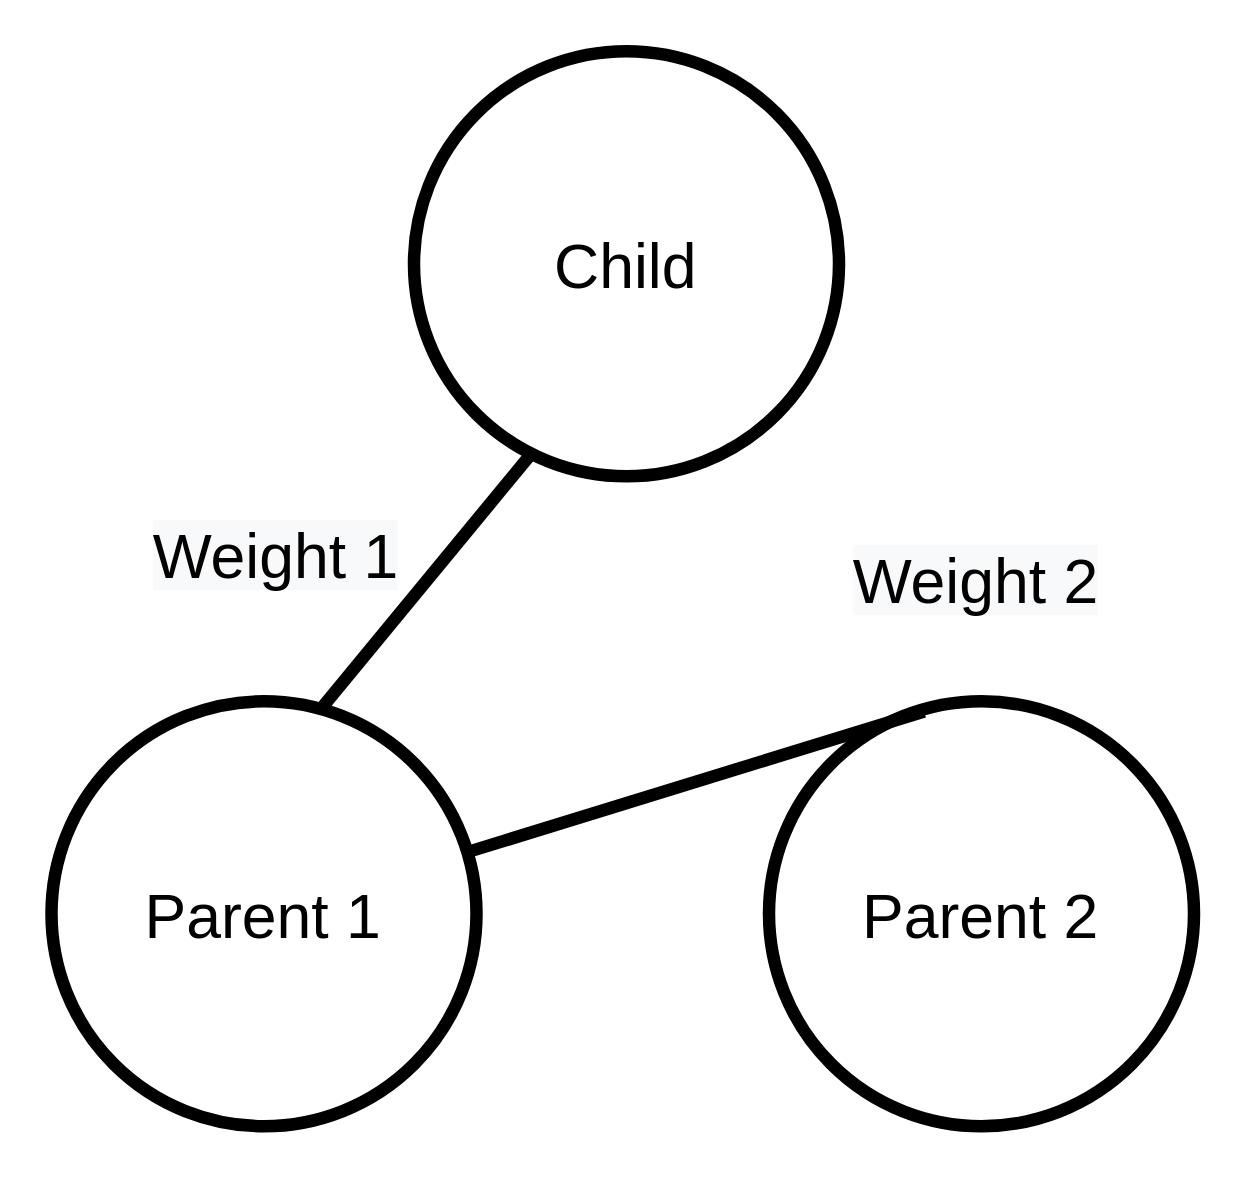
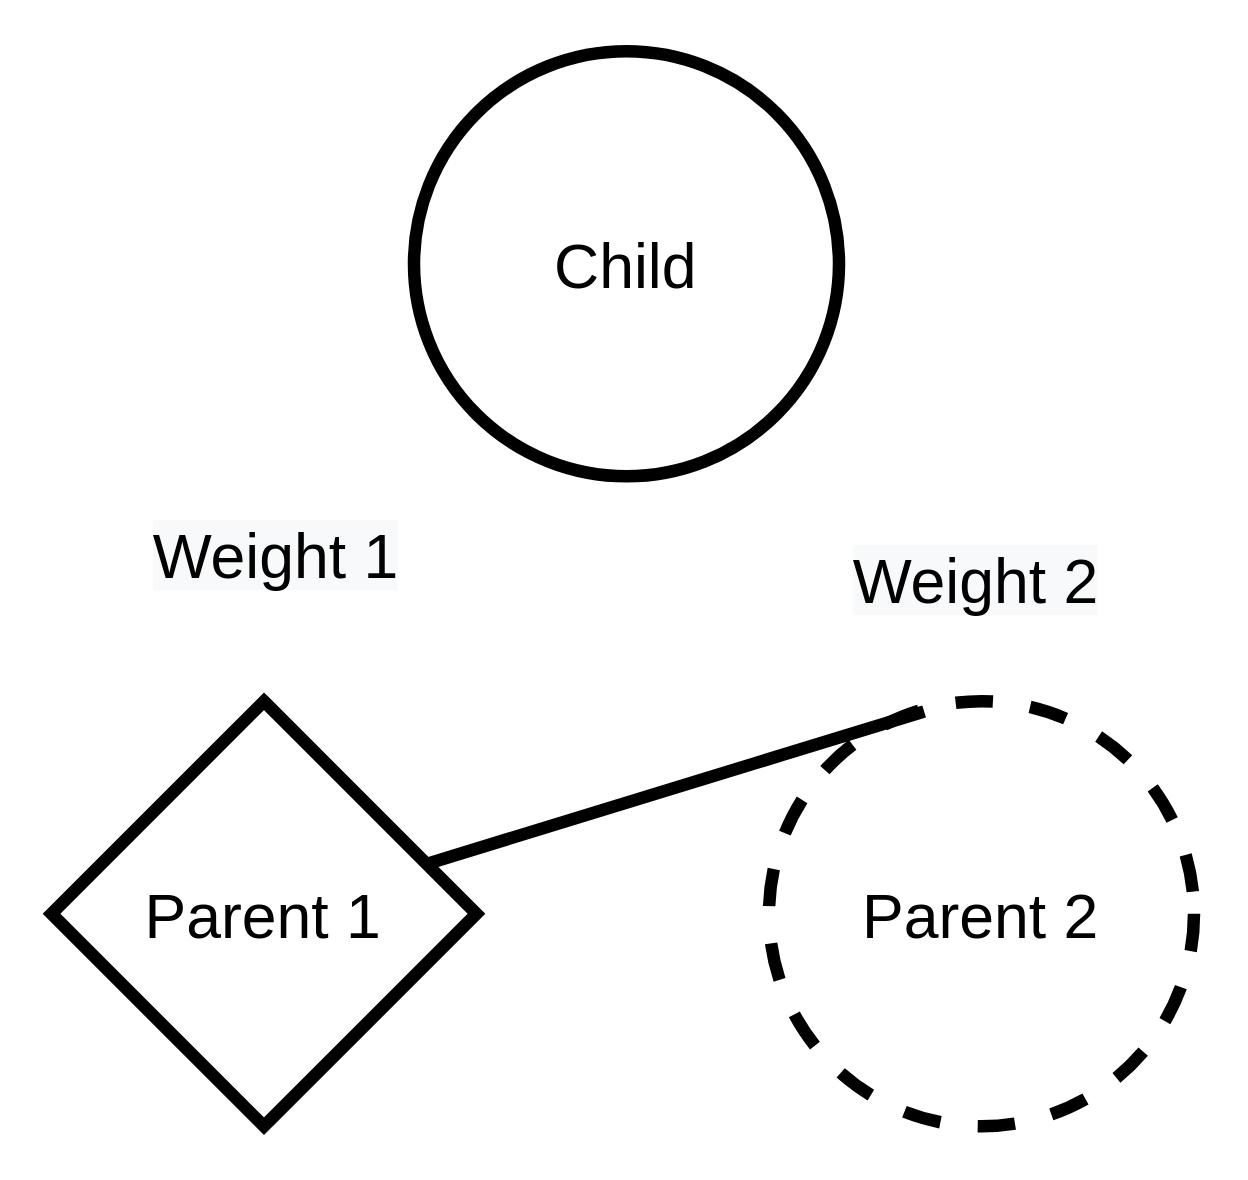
edge "Child" -- "Parent 1": removed
node "Parent 1": shape ellipse -> diamond
node "Parent 2": style solid -> dashed
